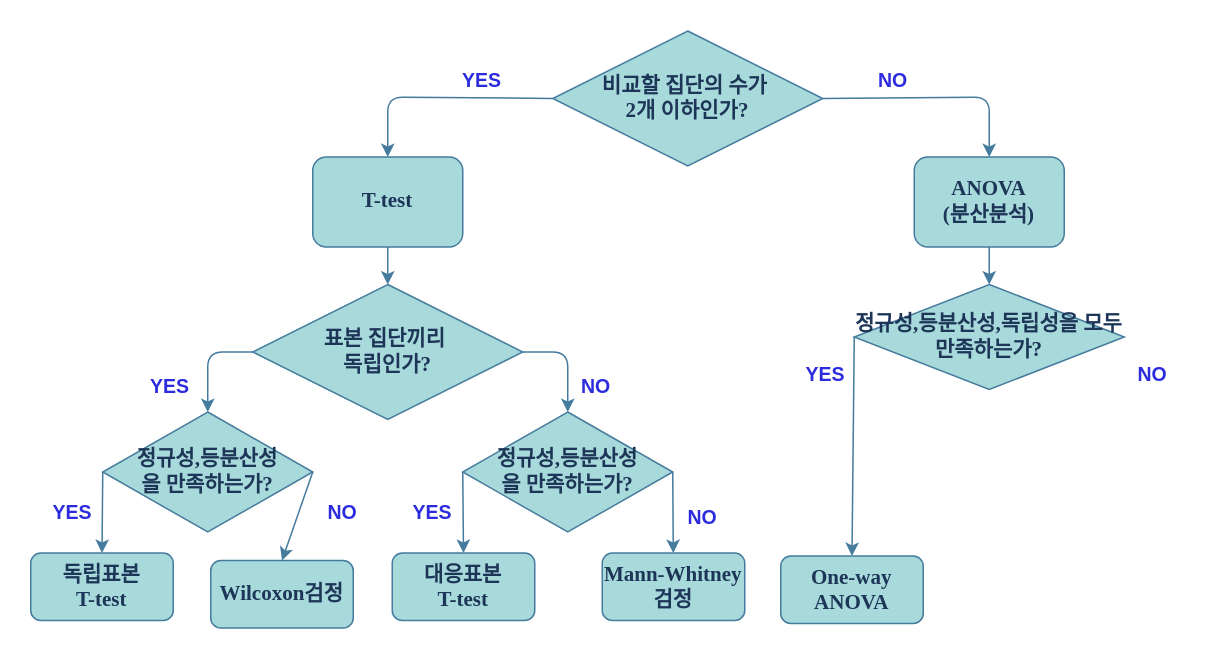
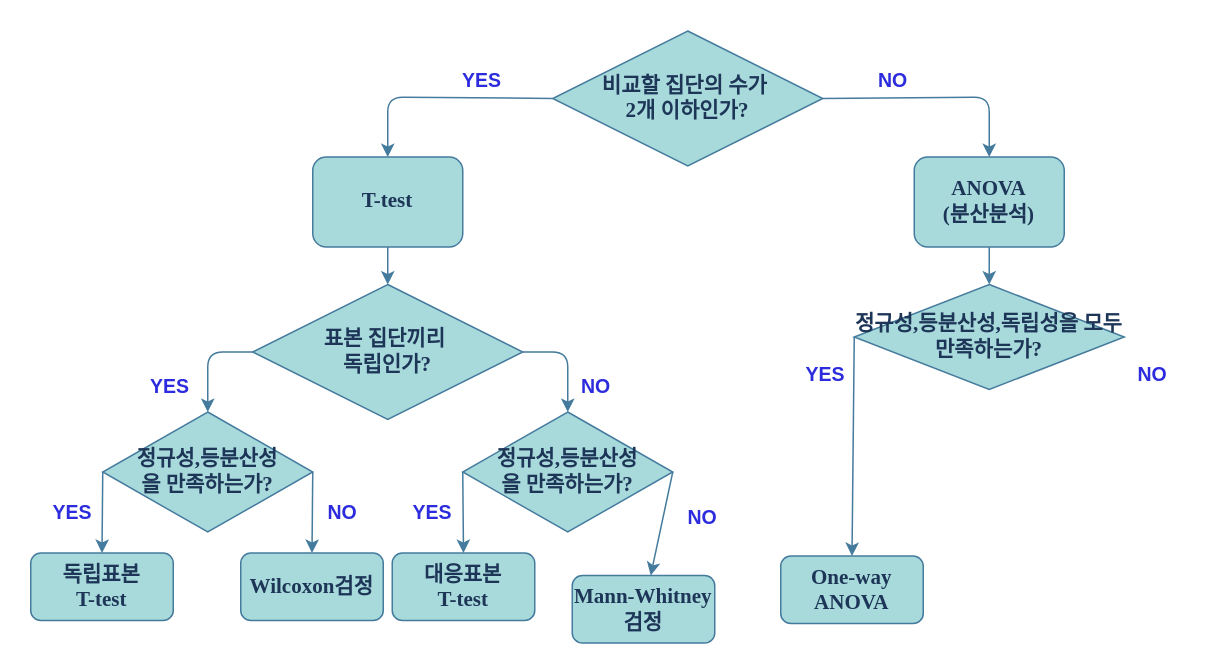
node "Mann-Whitney 검정": moved (674, 587) -> (644, 609)
node "Wilcoxon검정": moved (282, 594) -> (312, 587)
